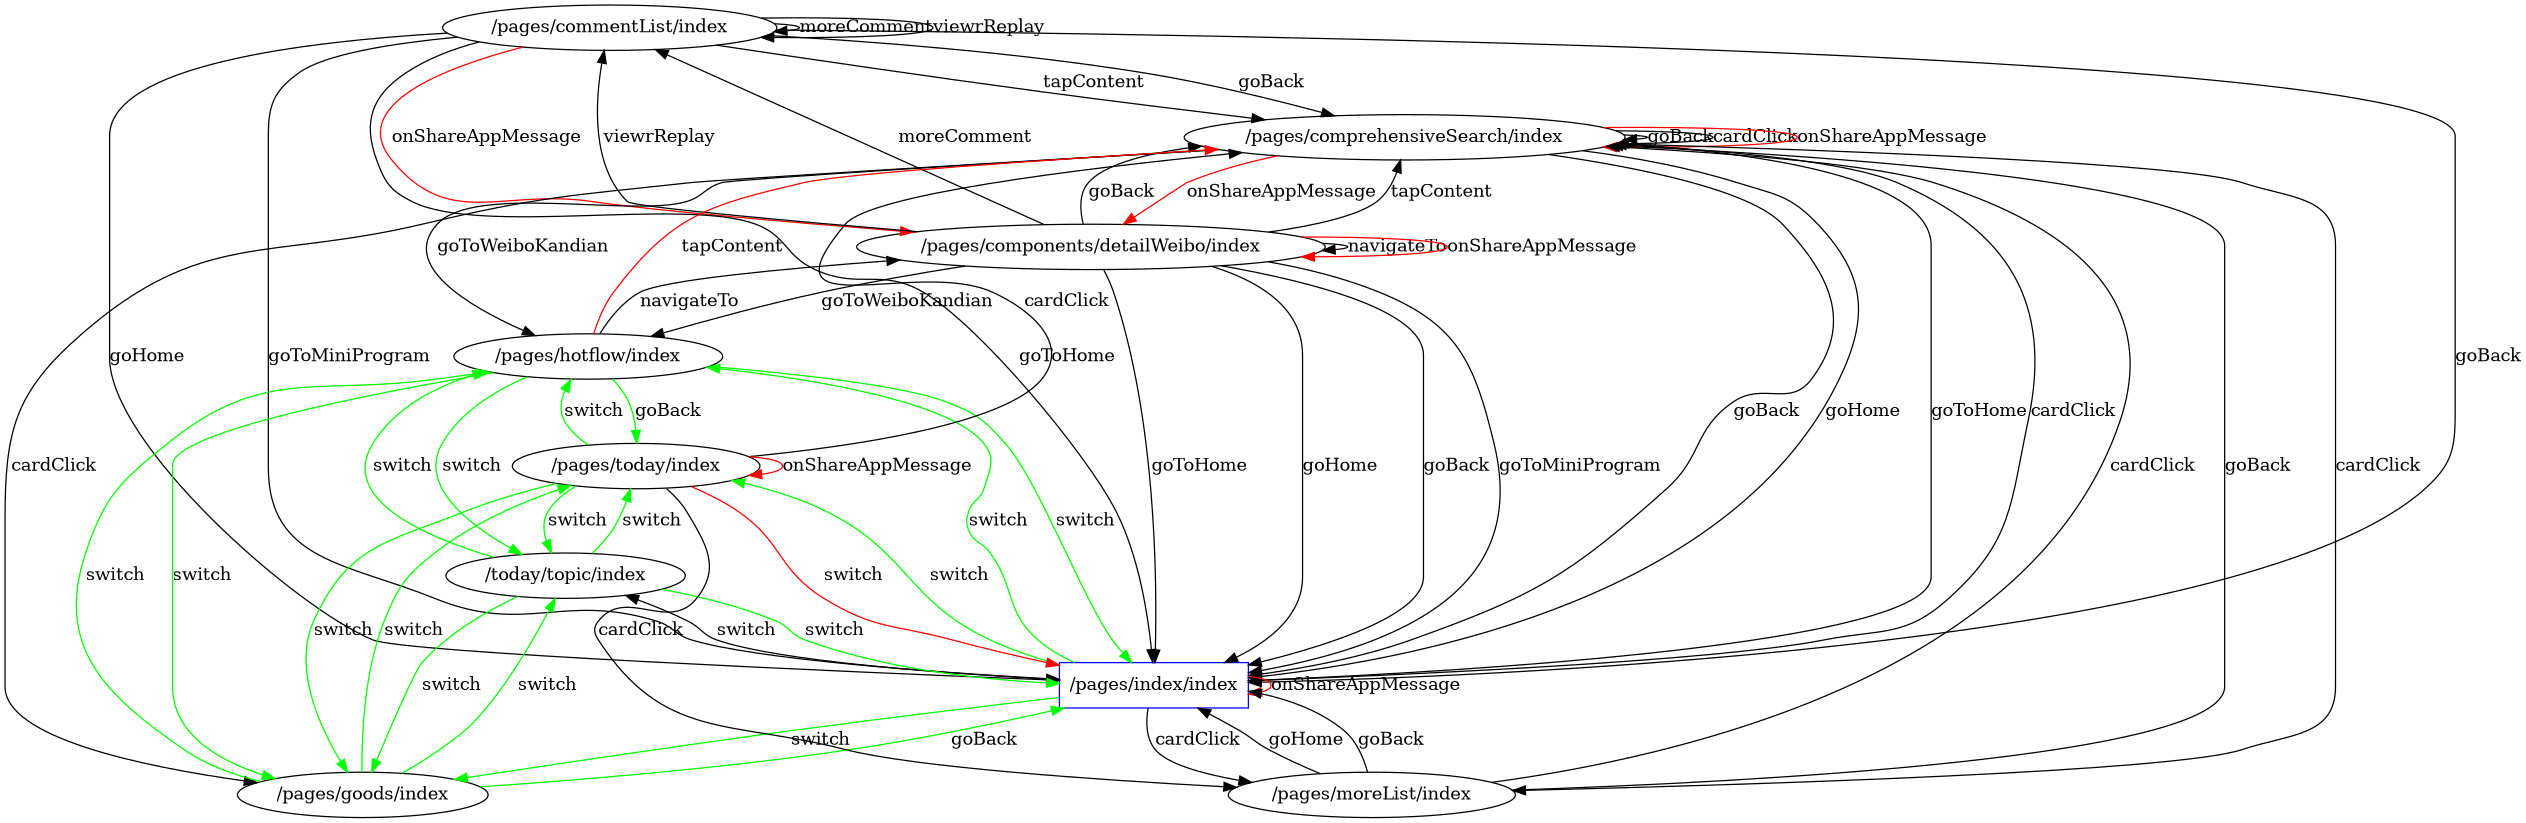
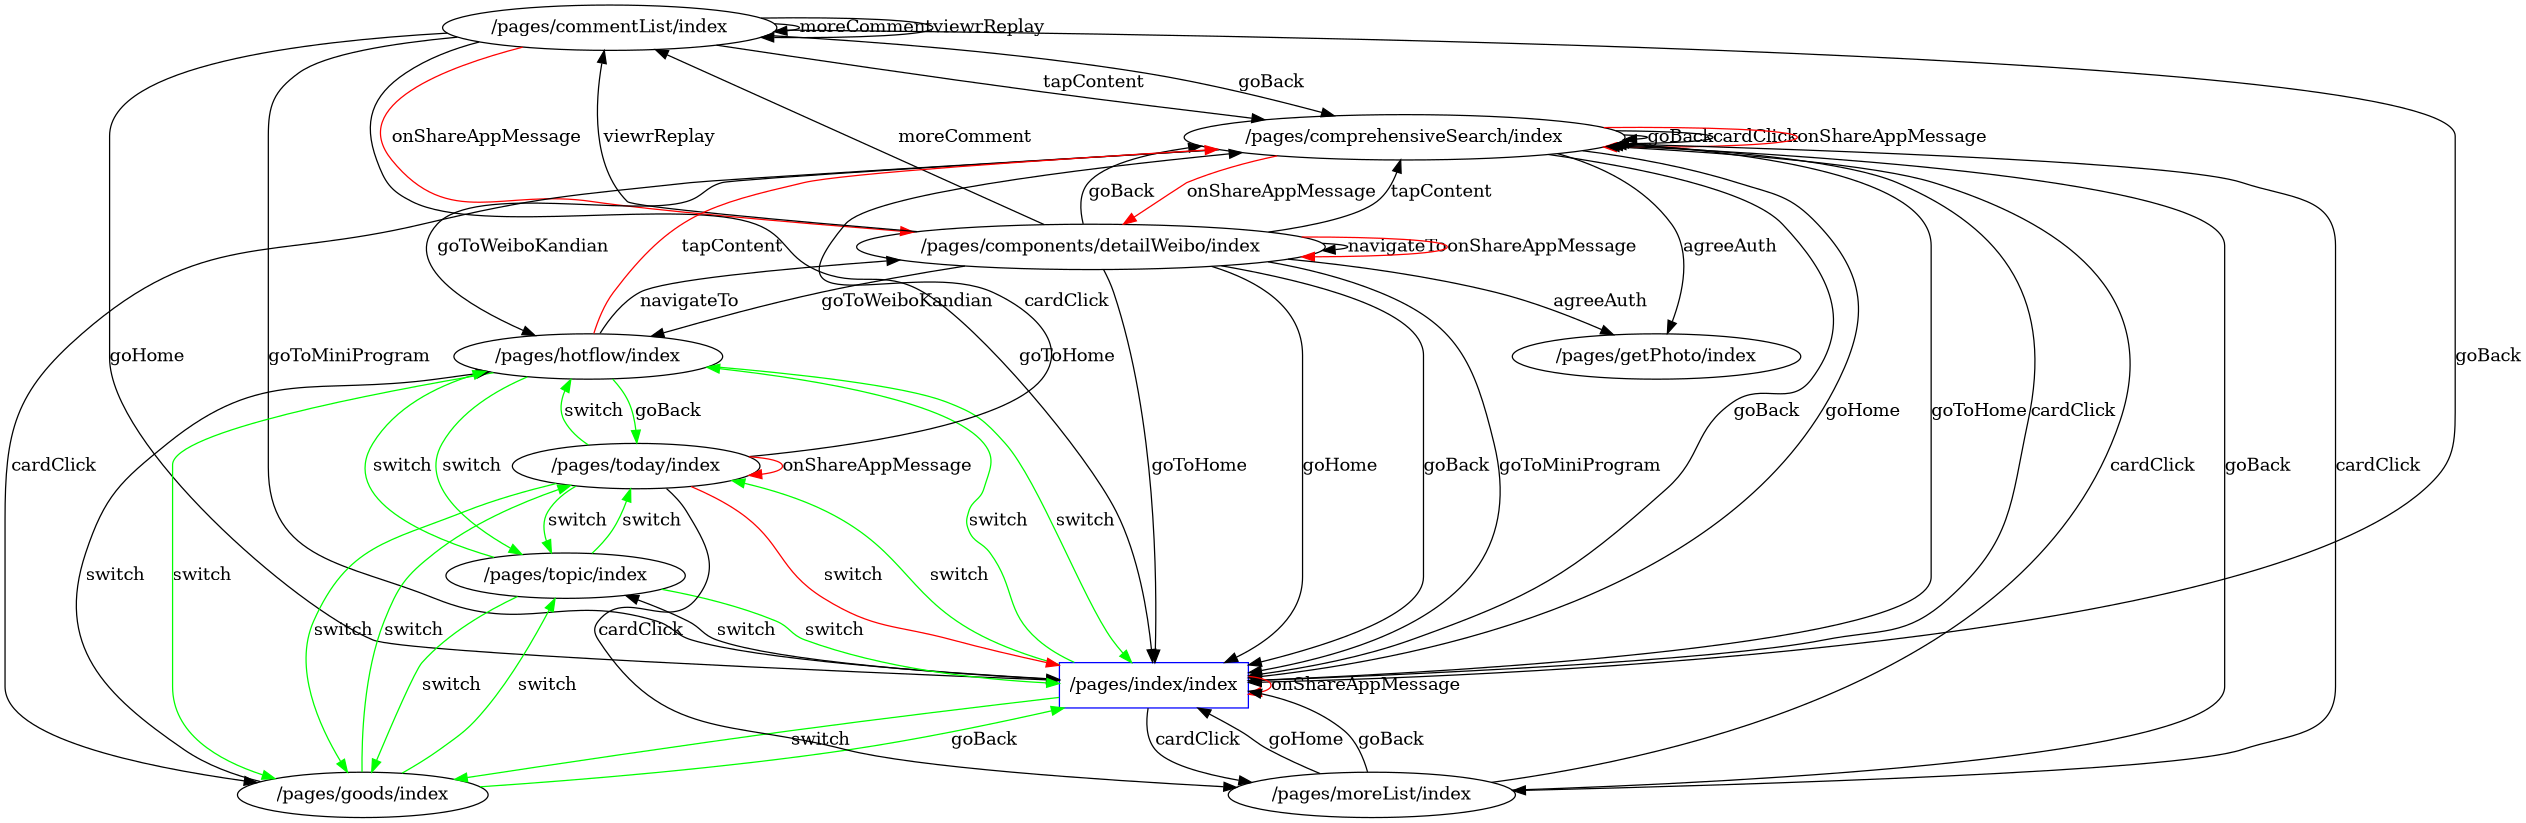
node "/pages/getPhoto/index": added
edge "/pages/goods/index" -> "/pages/hotflow/index": color green -> black
node "/today/topic/index": label "/today/topic/index" -> "/pages/topic/index"
